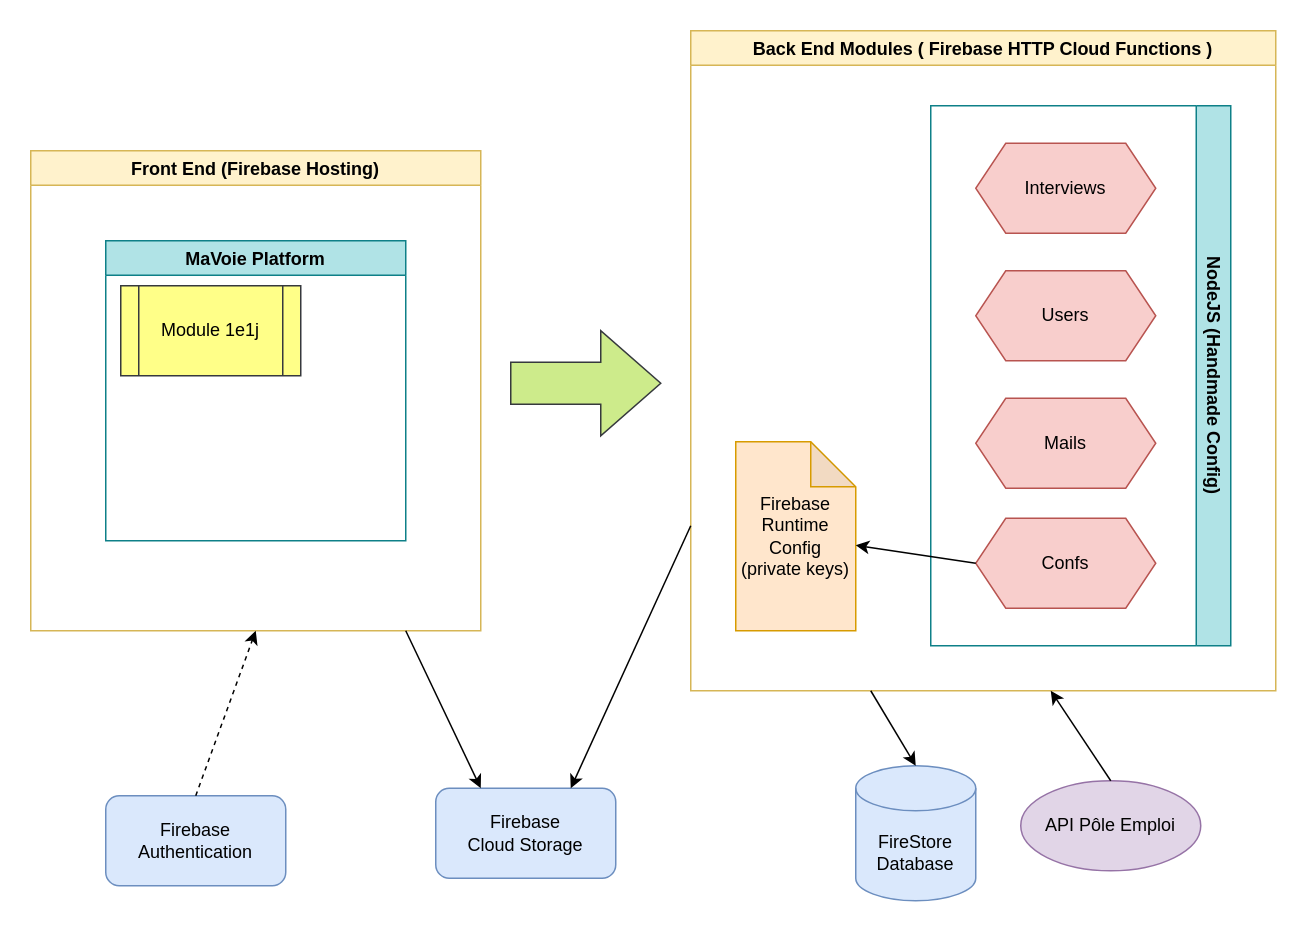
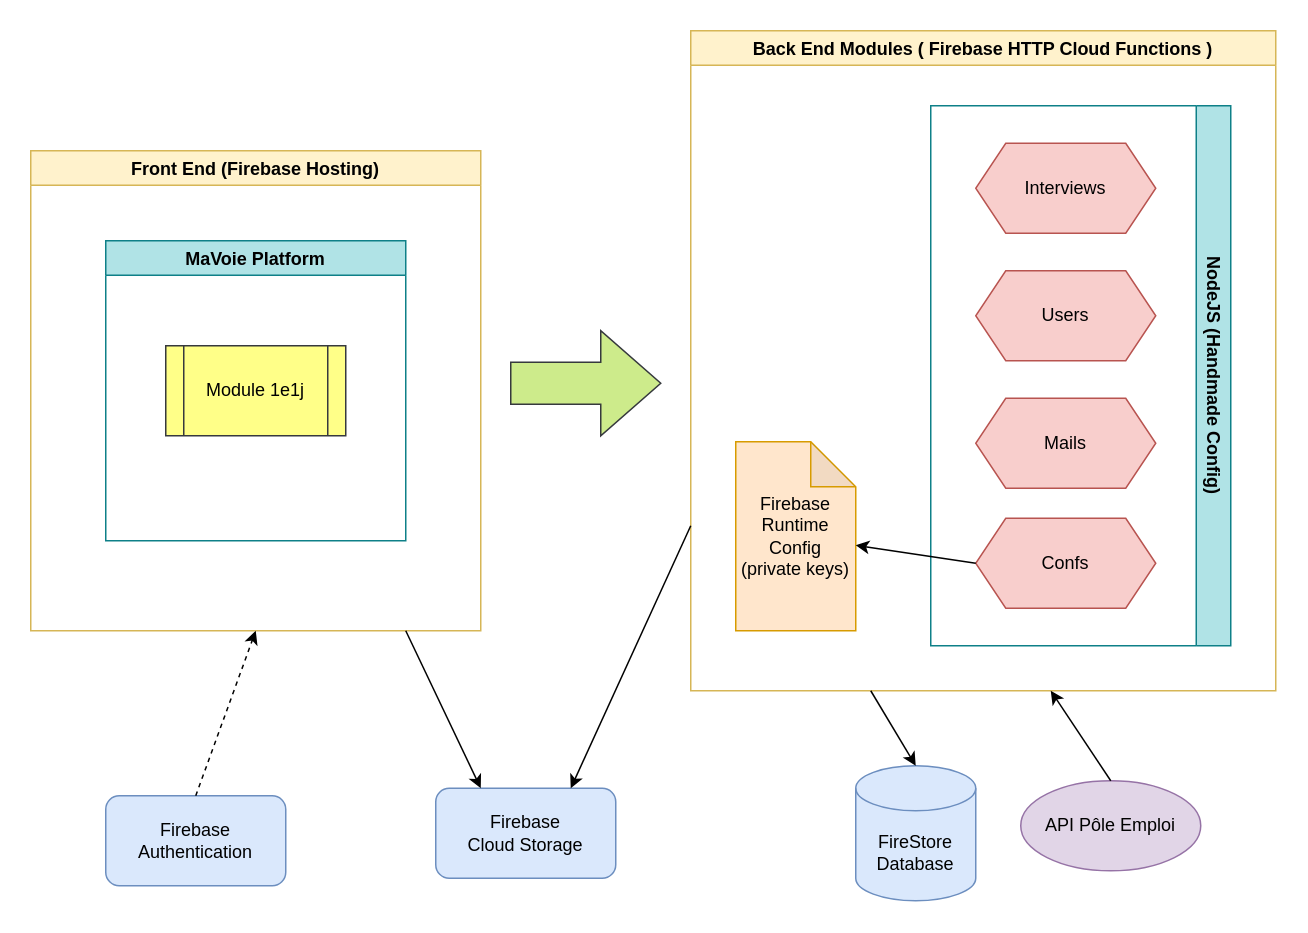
node "Module 1e1j": moved (211, 331) -> (256, 391)
